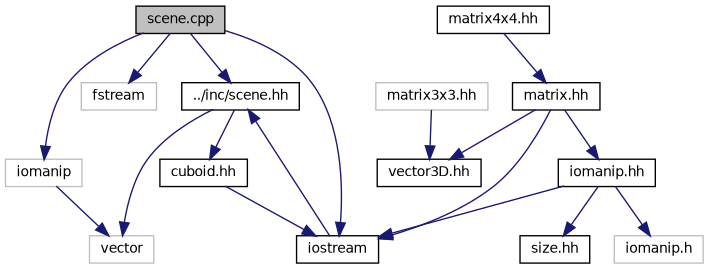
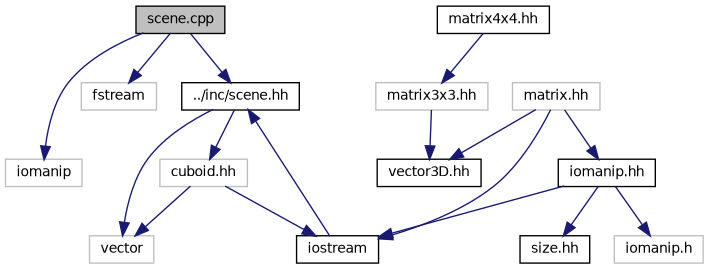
edge "matrix4x4.hh" -> "matrix.hh": now "matrix4x4.hh" -> "matrix3x3.hh"
node "matrix.hh": color black -> grey75
edge "scene.cpp" -> "iostream": removed
node "cuboid.hh": color black -> grey75
edge "iomanip" -> "vector": now "cuboid.hh" -> "vector"
